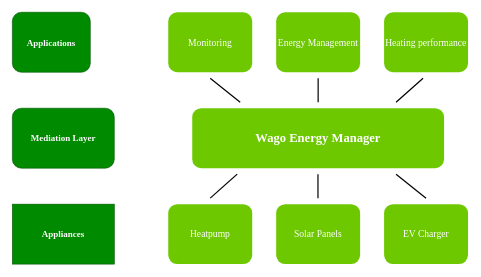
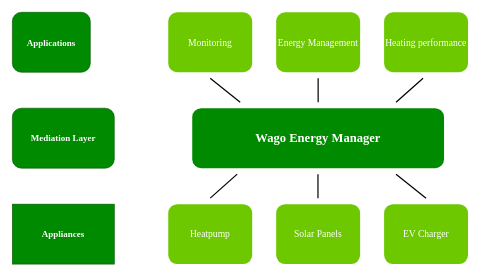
node "Wago Energy Manager": fillcolor #6dc800 -> #008a00
